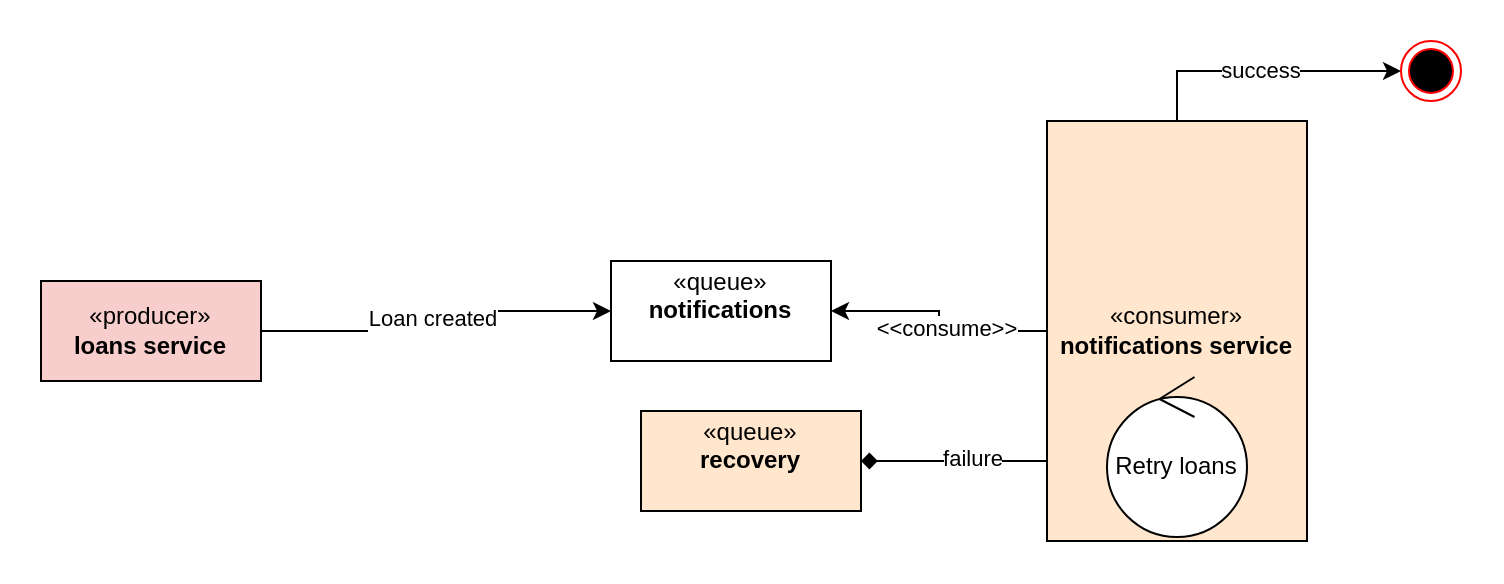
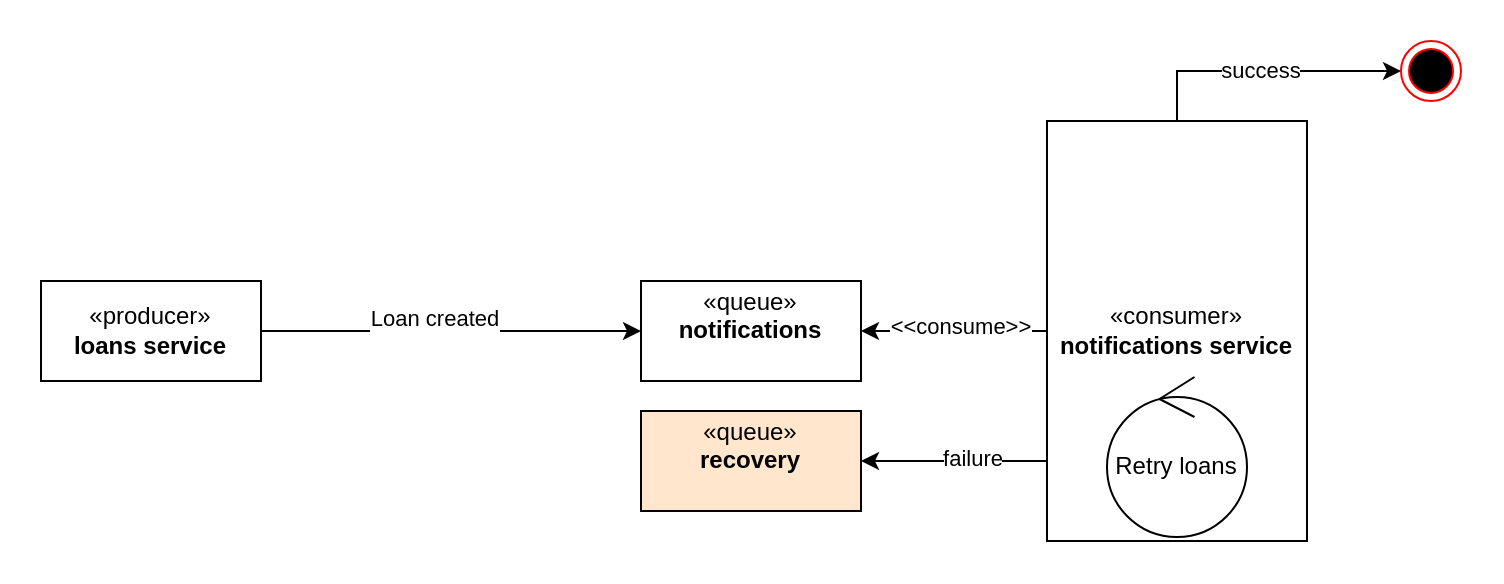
node "«queue» notifications": moved (721, 311) -> (751, 331)
node "«producer» loans service": fillcolor #f8cecc -> #ffffff
node "«consumer»notifications service": fillcolor #ffe6cc -> #ffffff
edge "«consumer»notifications service" -> "«queue» recovery": arrowhead diamond -> classic
